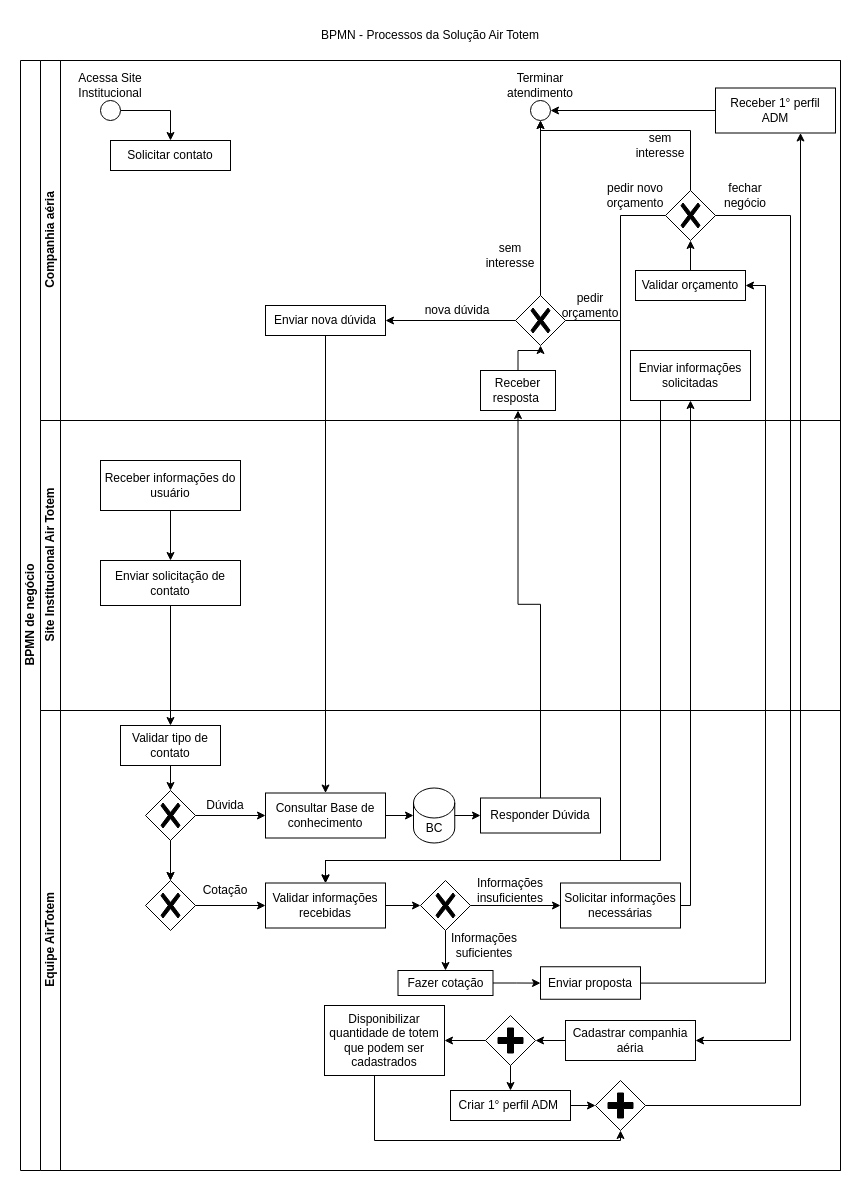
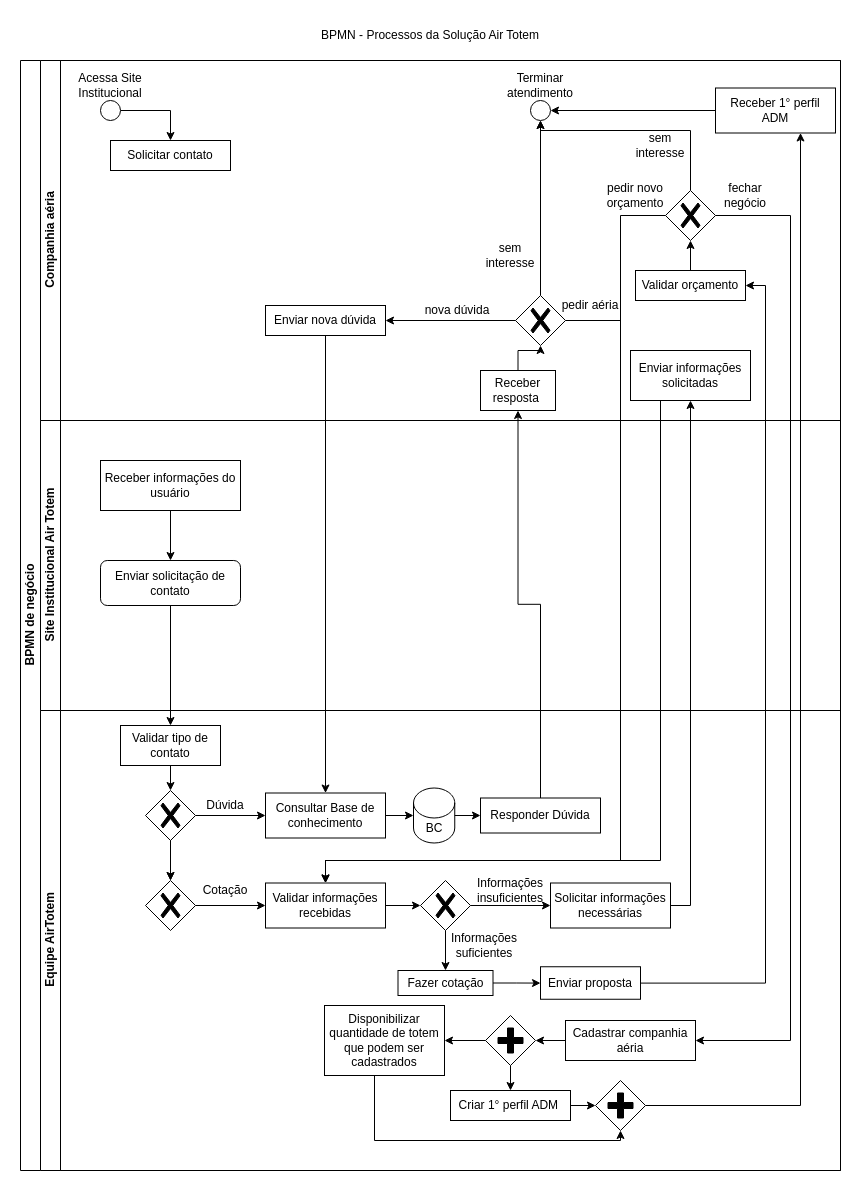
node "pedir orçamento": label "pedir orçamento" -> "pedir aéria"
node "Enviar solicitação de contato": shape rectangle -> rounded rectangle
node "Solicitar informações necessárias": moved (621, 906) -> (611, 906)
